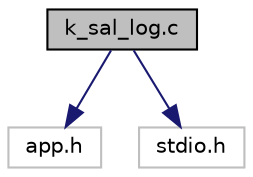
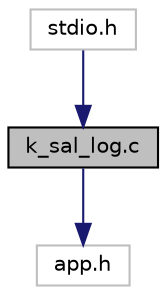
edge "k_sal_log.c" -> "stdio.h": reversed
